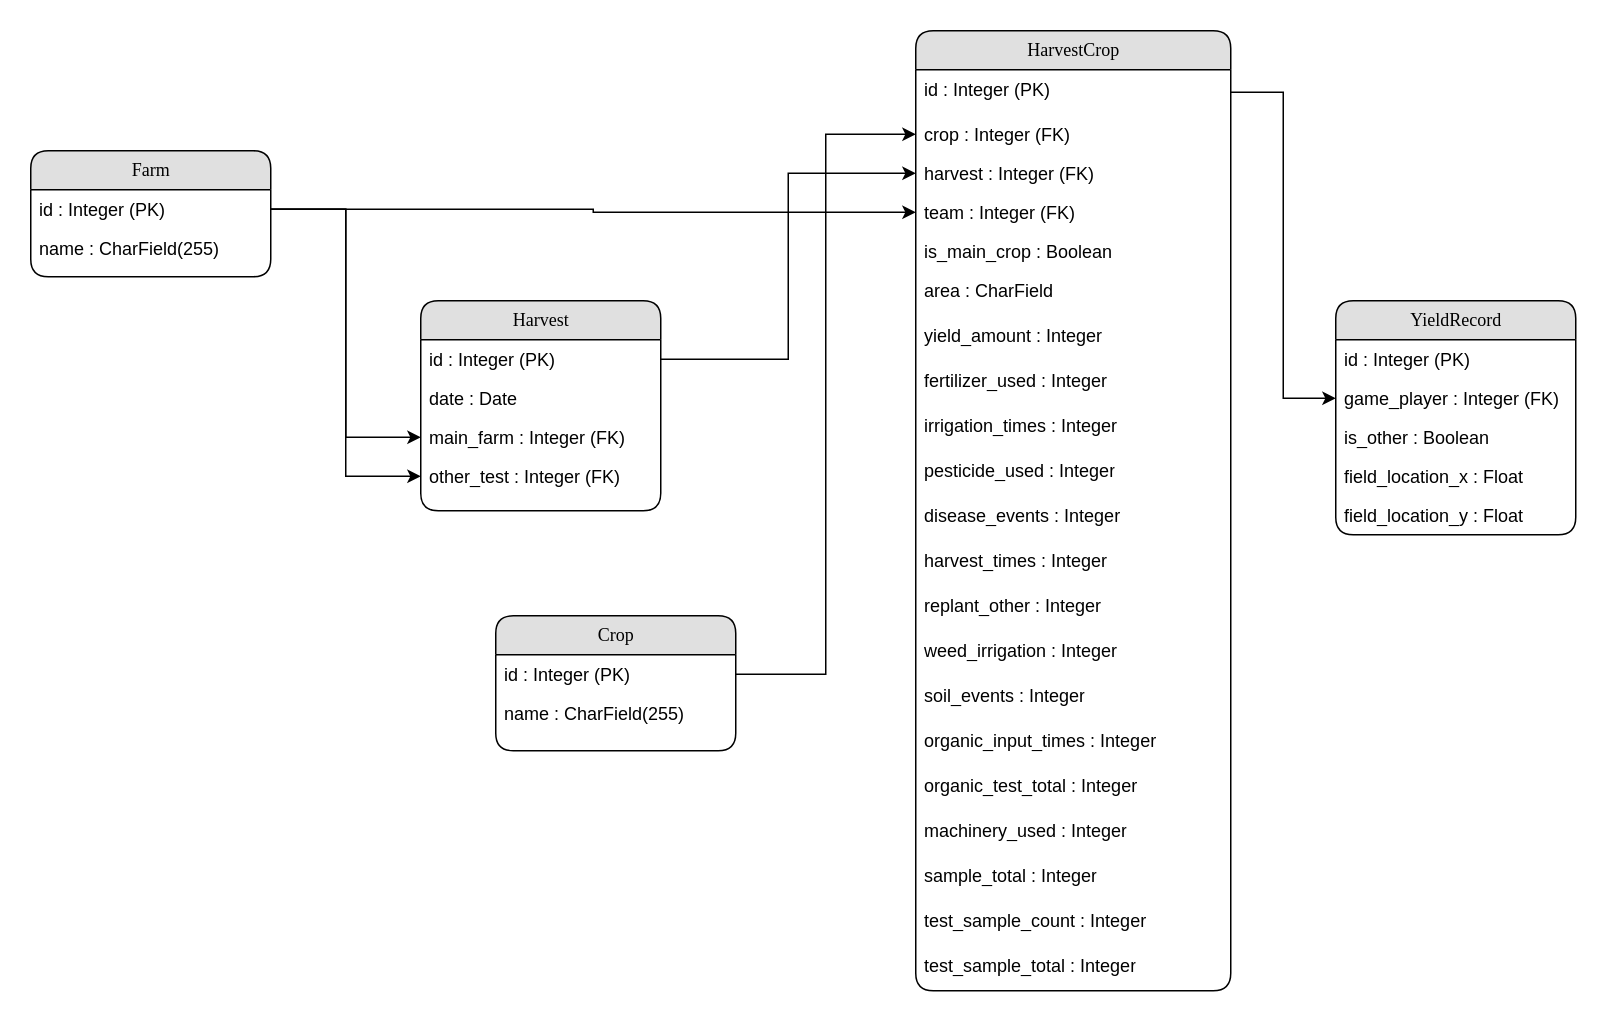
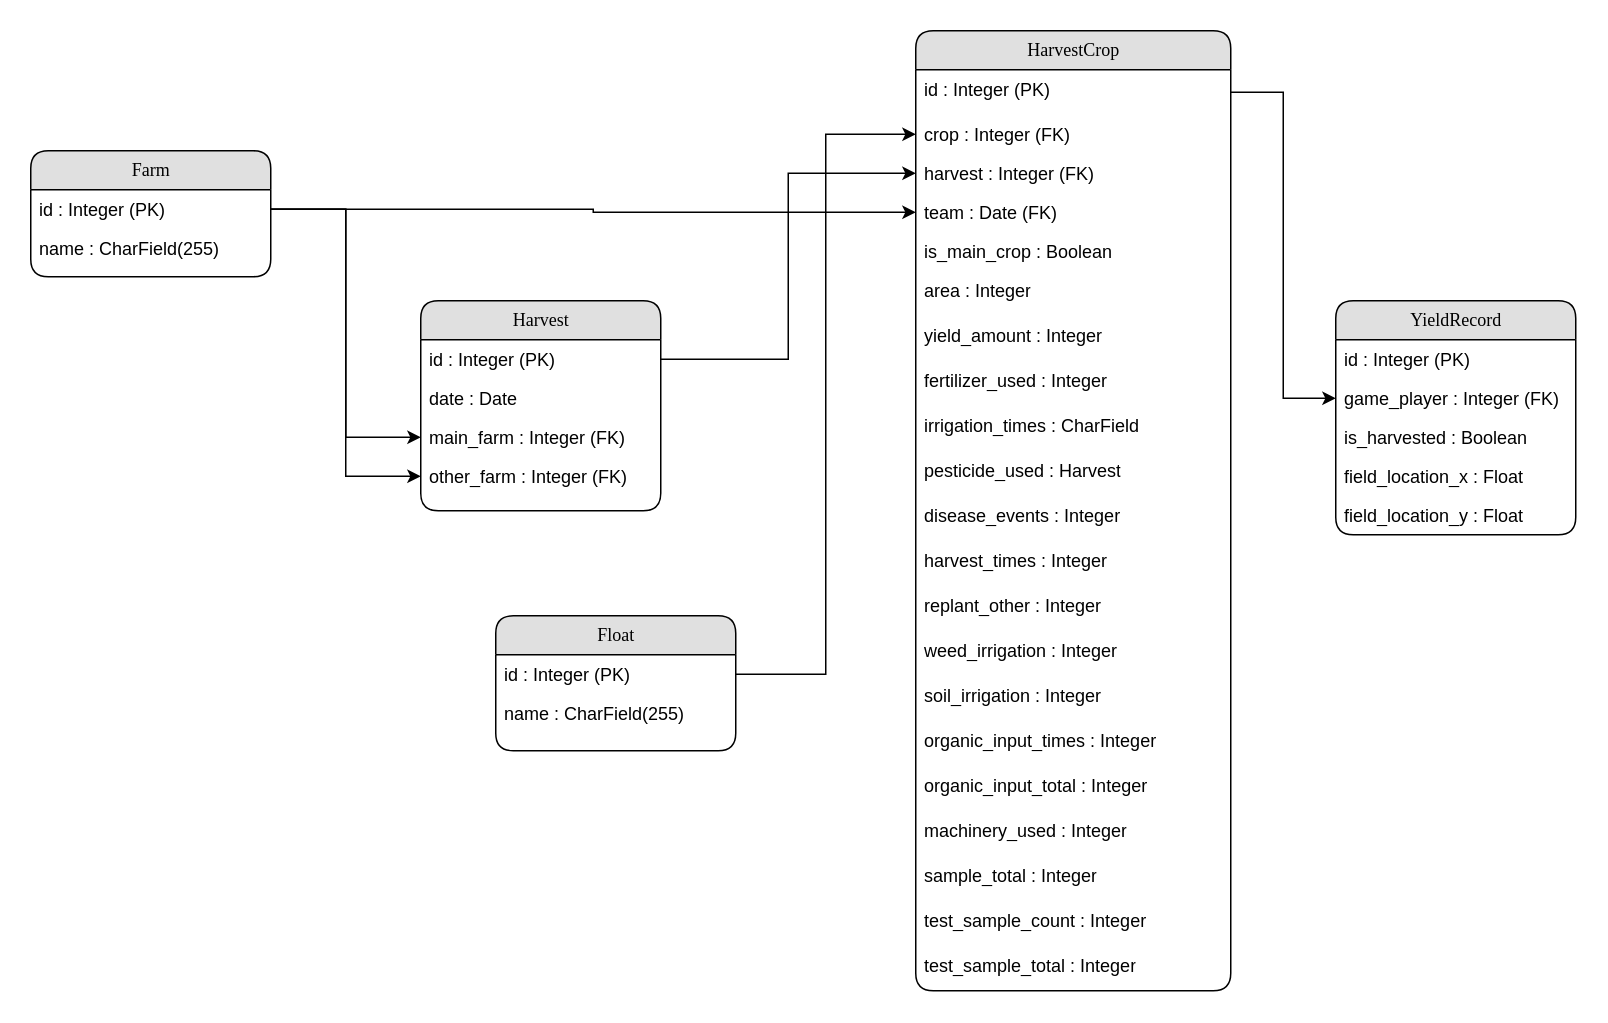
node "team : Integer (FK)": label "team : Integer (FK)" -> "team : Date (FK)"
node "area : CharField": label "area : CharField" -> "area : Integer"
node "irrigation_times : Integer": label "irrigation_times : Integer" -> "irrigation_times : CharField"
node "is_other : Boolean": label "is_other : Boolean" -> "is_harvested : Boolean"
node "pesticide_used : Integer": label "pesticide_used : Integer" -> "pesticide_used : Harvest"
node "other_test : Integer (FK)": label "other_test : Integer (FK)" -> "other_farm : Integer (FK)"
node "Crop": label "Crop" -> "Float"
node "soil_events : Integer": label "soil_events : Integer" -> "soil_irrigation : Integer"
node "organic_test_total : Integer": label "organic_test_total : Integer" -> "organic_input_total : Integer"
